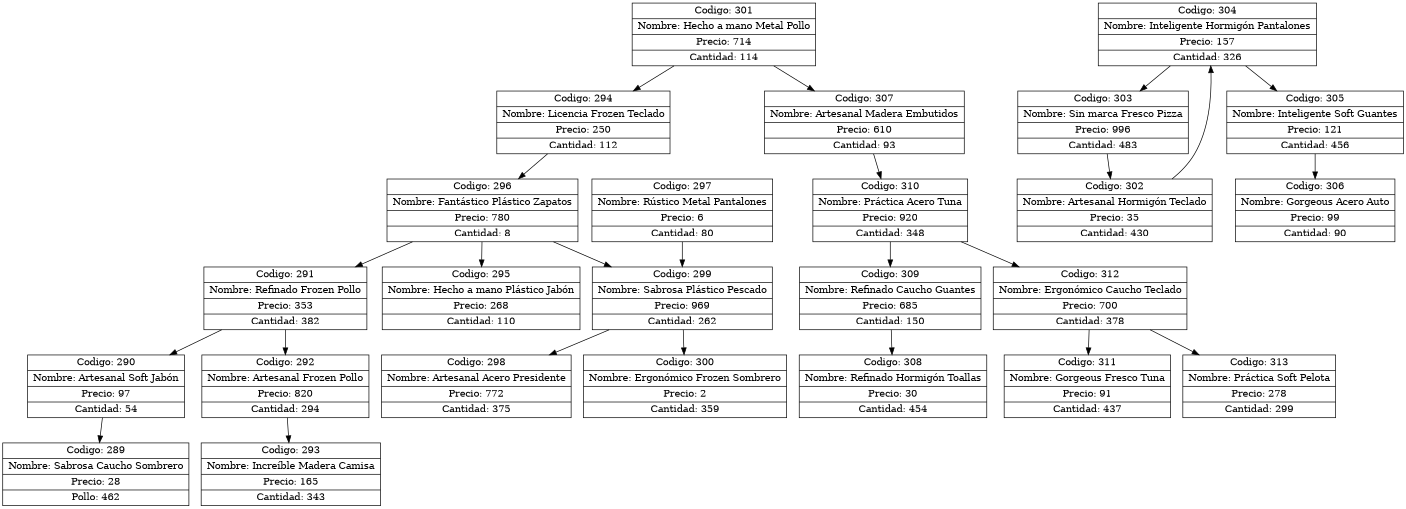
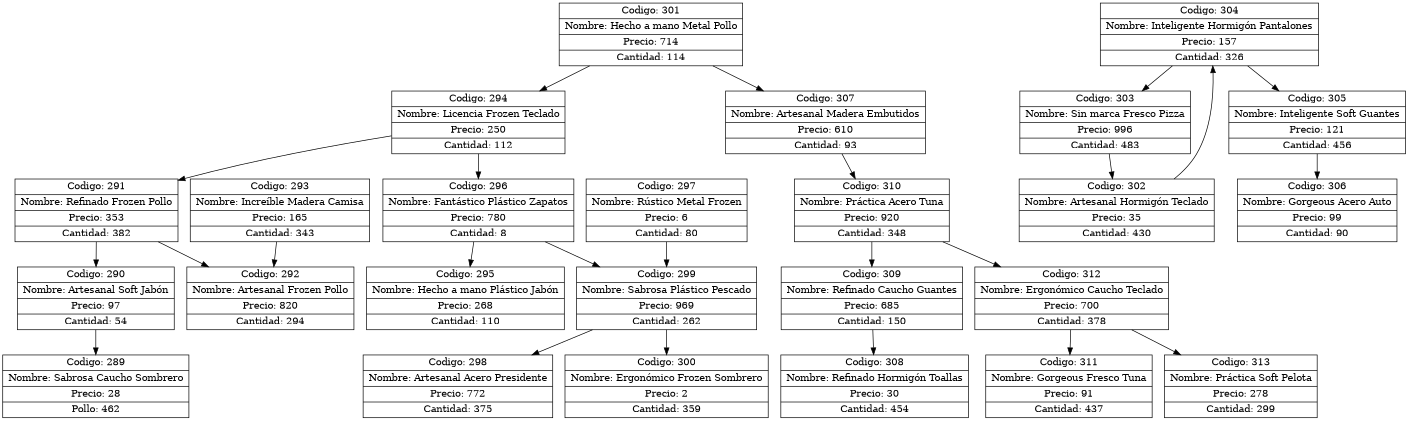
node "Codigo: 297": text "Nombre: Rústico Metal Pantalones" -> "Nombre: Rústico Metal Frozen"
edge "Codigo: 296" -> "Codigo: 291": now "Codigo: 294" -> "Codigo: 291"
edge "Codigo: 292" -> "Codigo: 293": reversed
